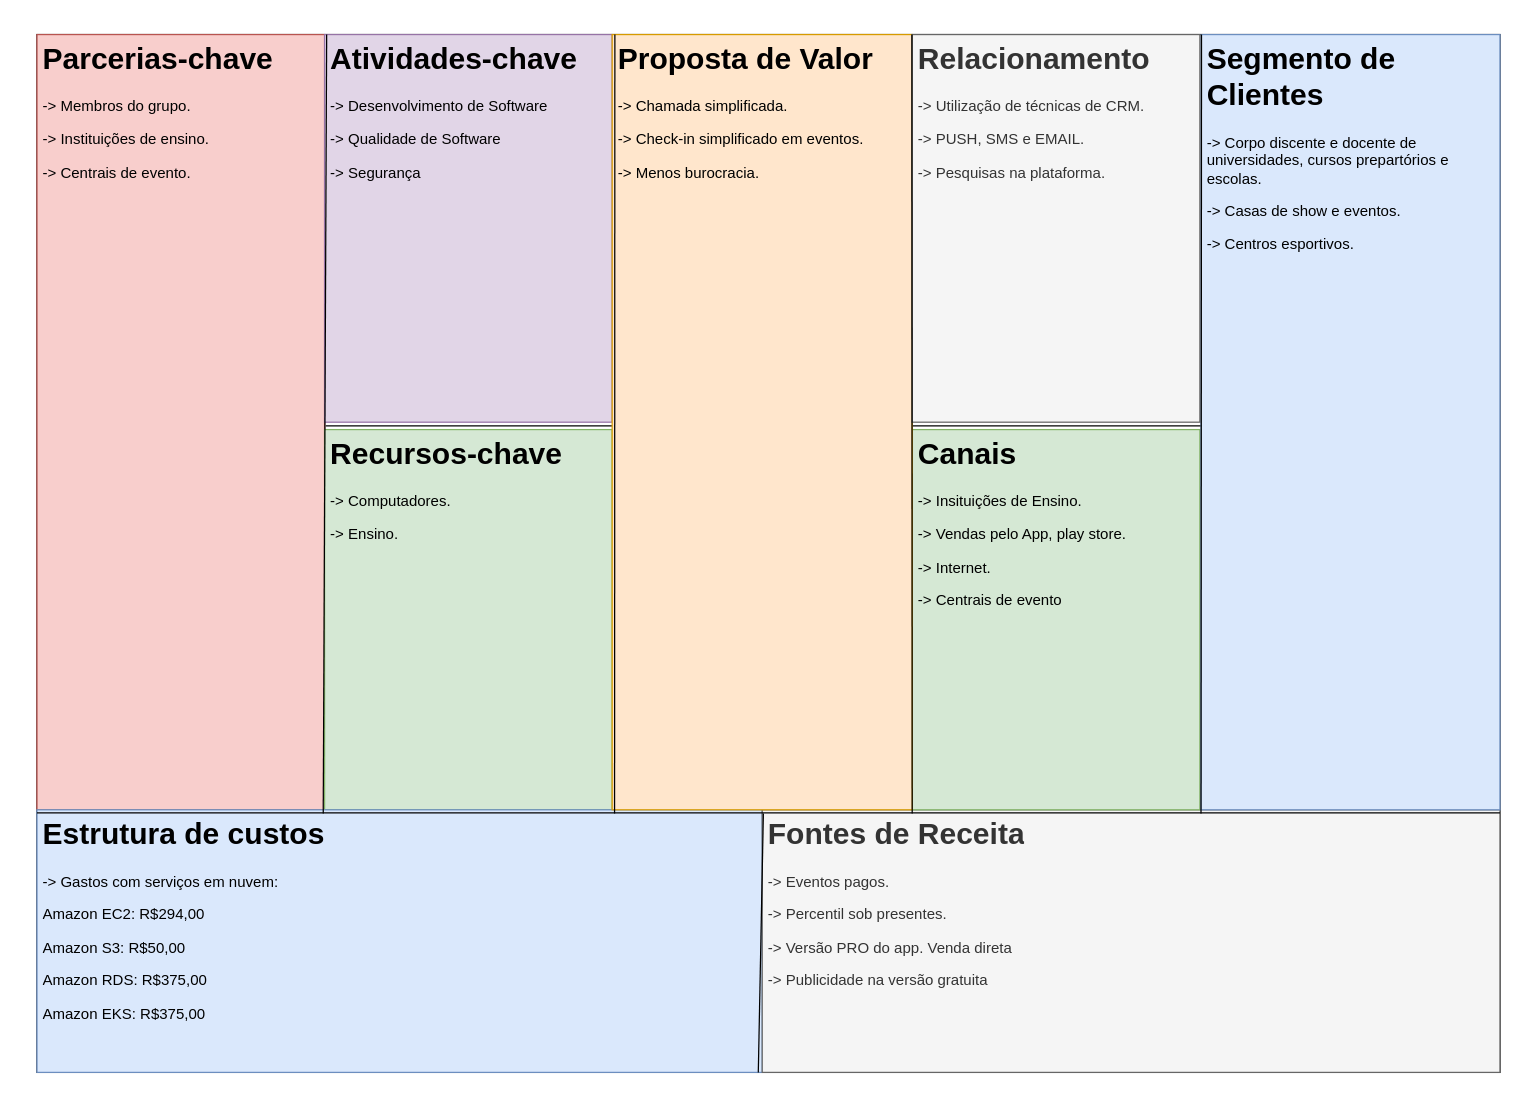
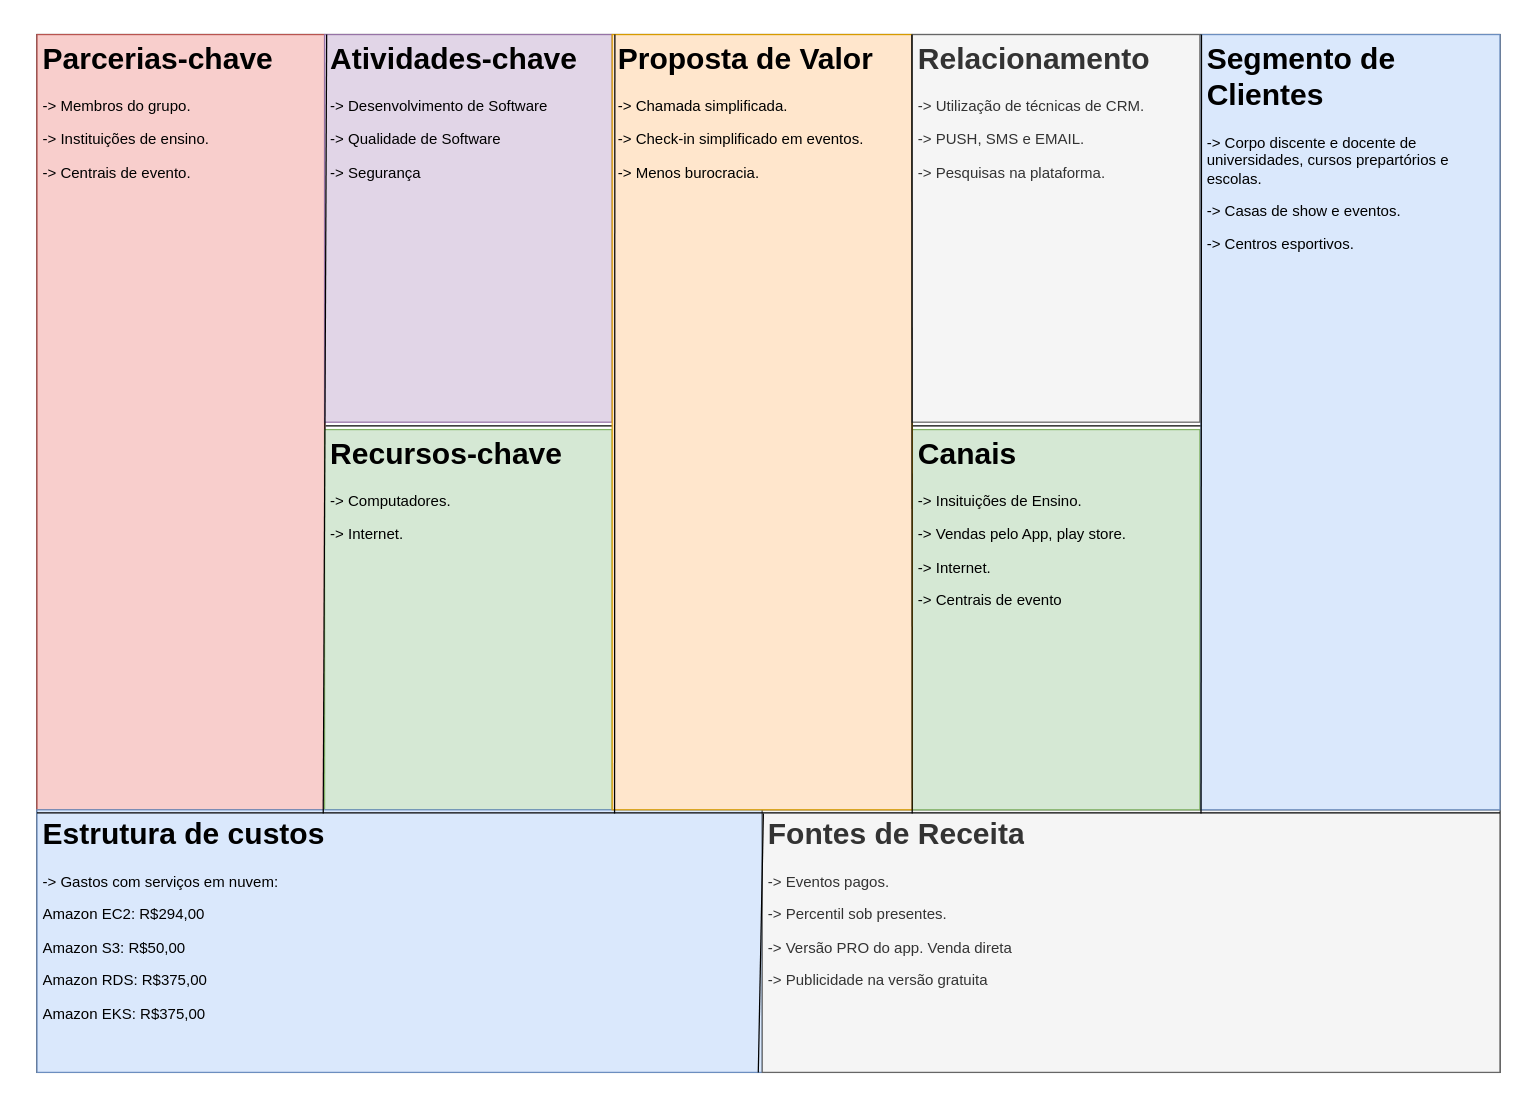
node "Recursos-chave-> Computadores. -> Ensino.": label "Recursos-chave-> Computadores. -> Ensino." -> "Recursos-chave-> Computadores. -> Internet."
